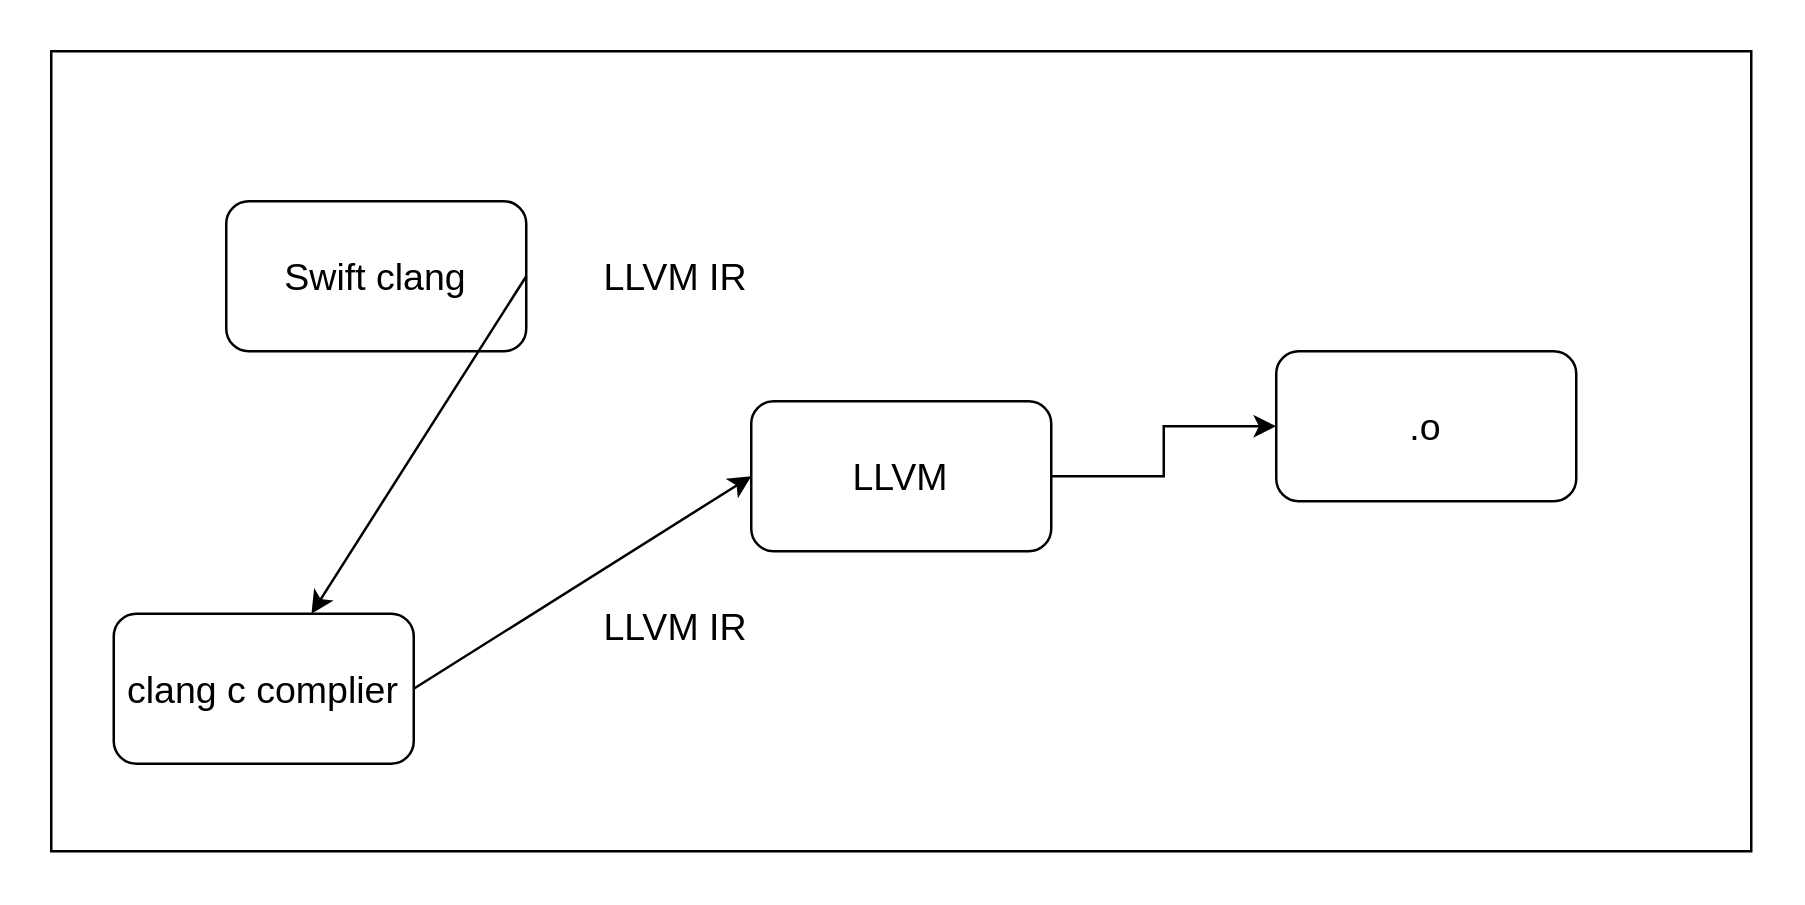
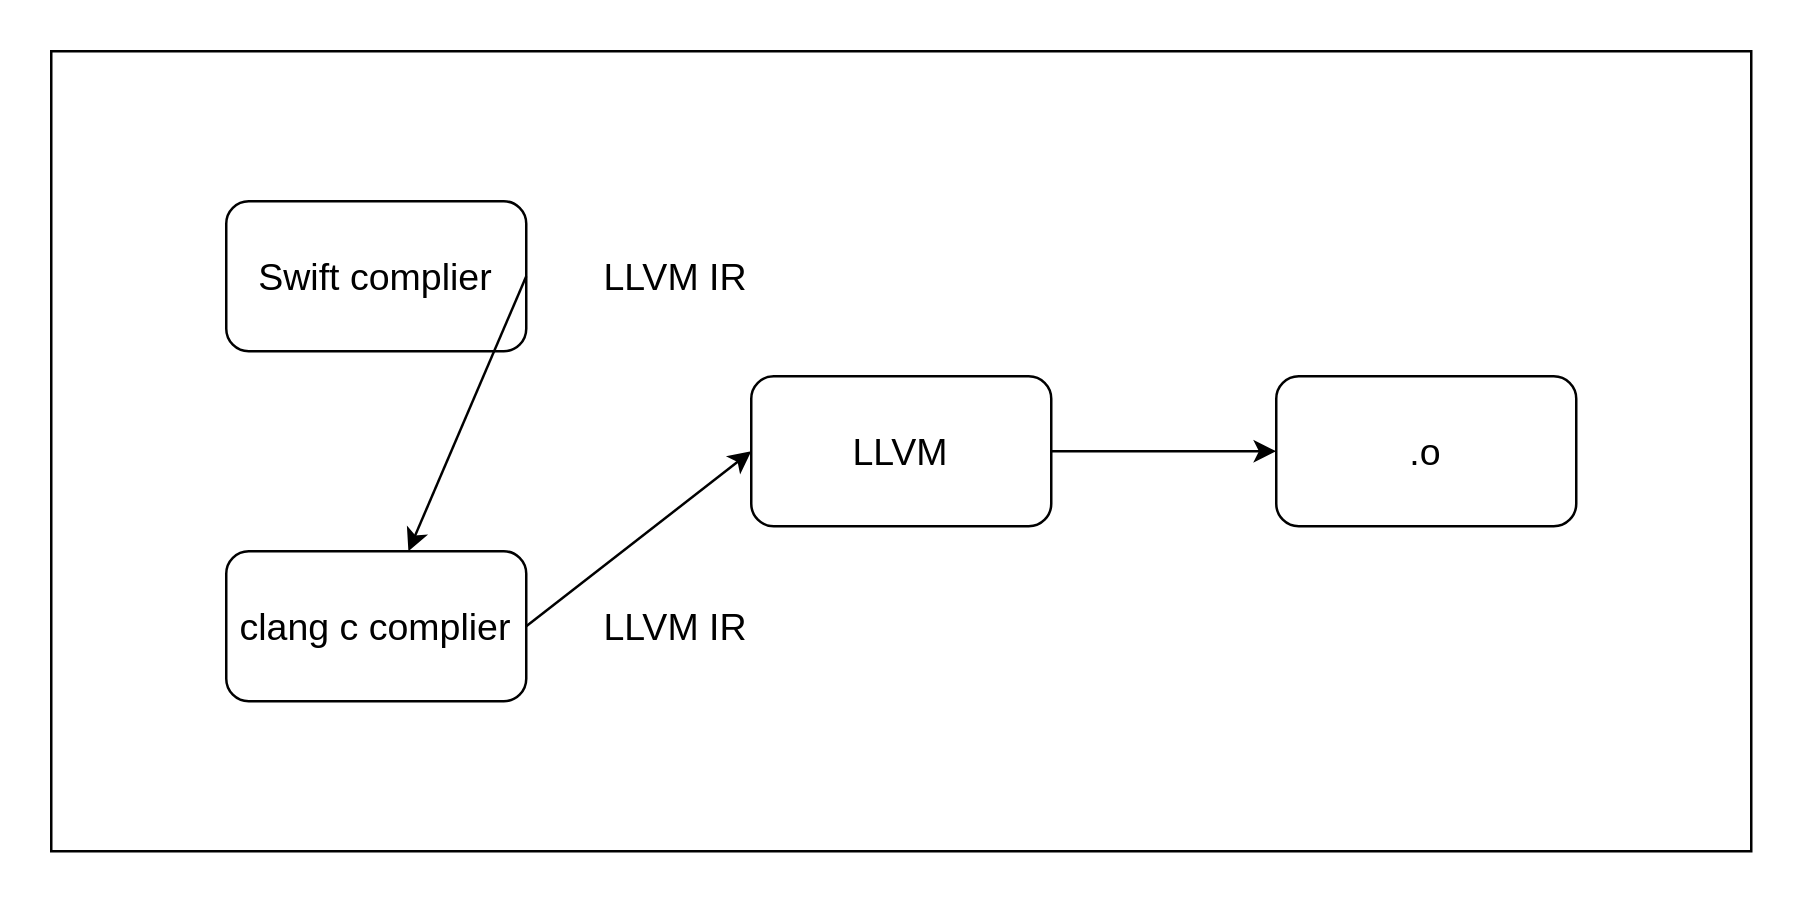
node "Swift clang": label "Swift clang" -> "Swift complier"
node ".o": moved (1426, 426) -> (1426, 451)
node "LLVM": moved (901, 476) -> (901, 451)
node "clang c complier": moved (264, 689) -> (376, 626)
